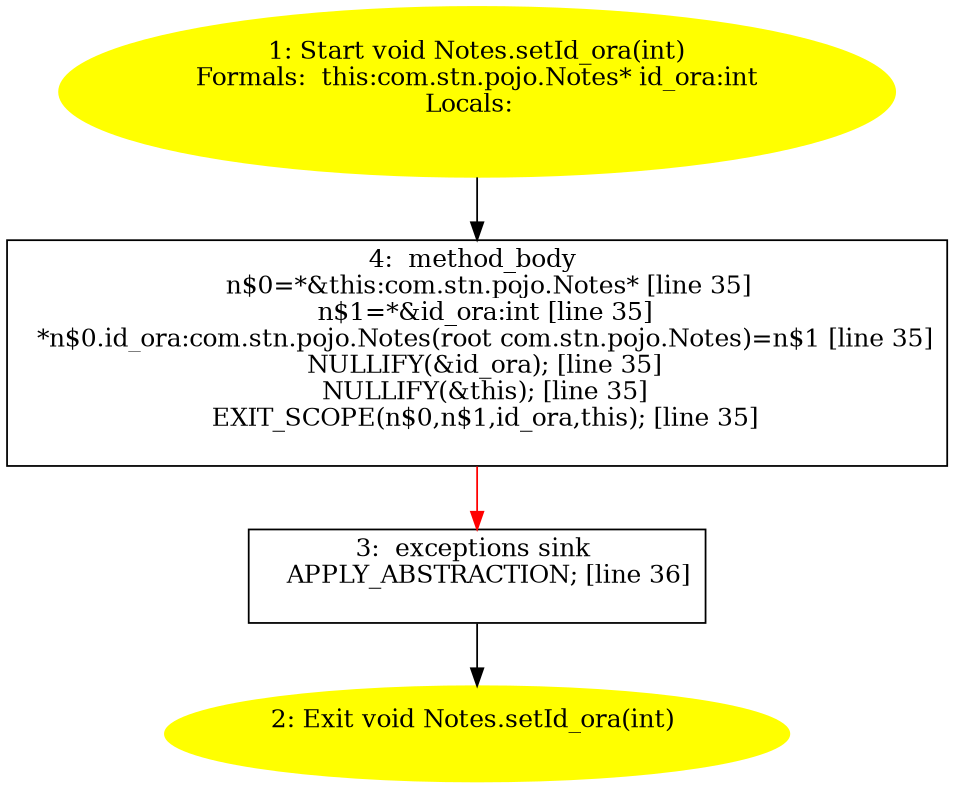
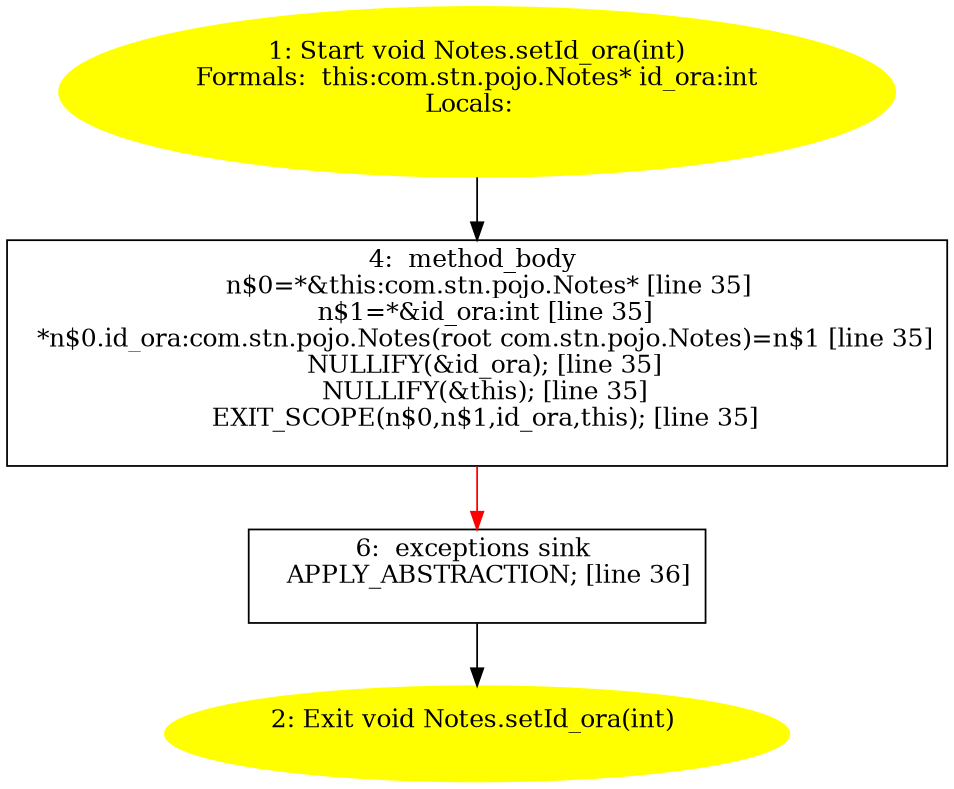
node "3:  exceptions sink APPLY_ABSTRACTION; [line 36]": label "3:  exceptions sink APPLY_ABSTRACTION; [line 36]" -> "6:  exceptions sink APPLY_ABSTRACTION; [line 36]"
